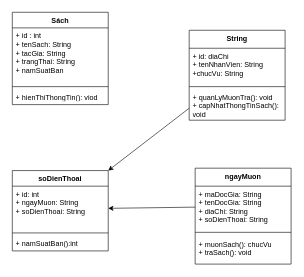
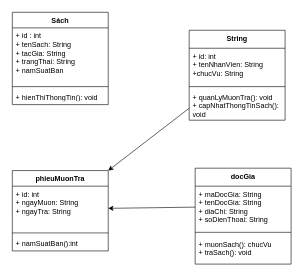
node "+ id: diaChi + tenNhanVien: String +chucVu: String": label "+ id: diaChi + tenNhanVien: String +chucVu: String" -> "+ id: int + tenNhanVien: String +chucVu: String"
node "+ hienThiThongTin(): viod": label "+ hienThiThongTin(): viod" -> "+ hienThiThongTin(): void"
node "ngayMuon": label "ngayMuon" -> "docGia"
node "soDienThoai": label "soDienThoai" -> "phieuMuonTra"
node "+ id: int + ngayMuon: String + soDienThoai: String": label "+ id: int + ngayMuon: String + soDienThoai: String" -> "+ id: int + ngayMuon: String + ngayTra: String"
